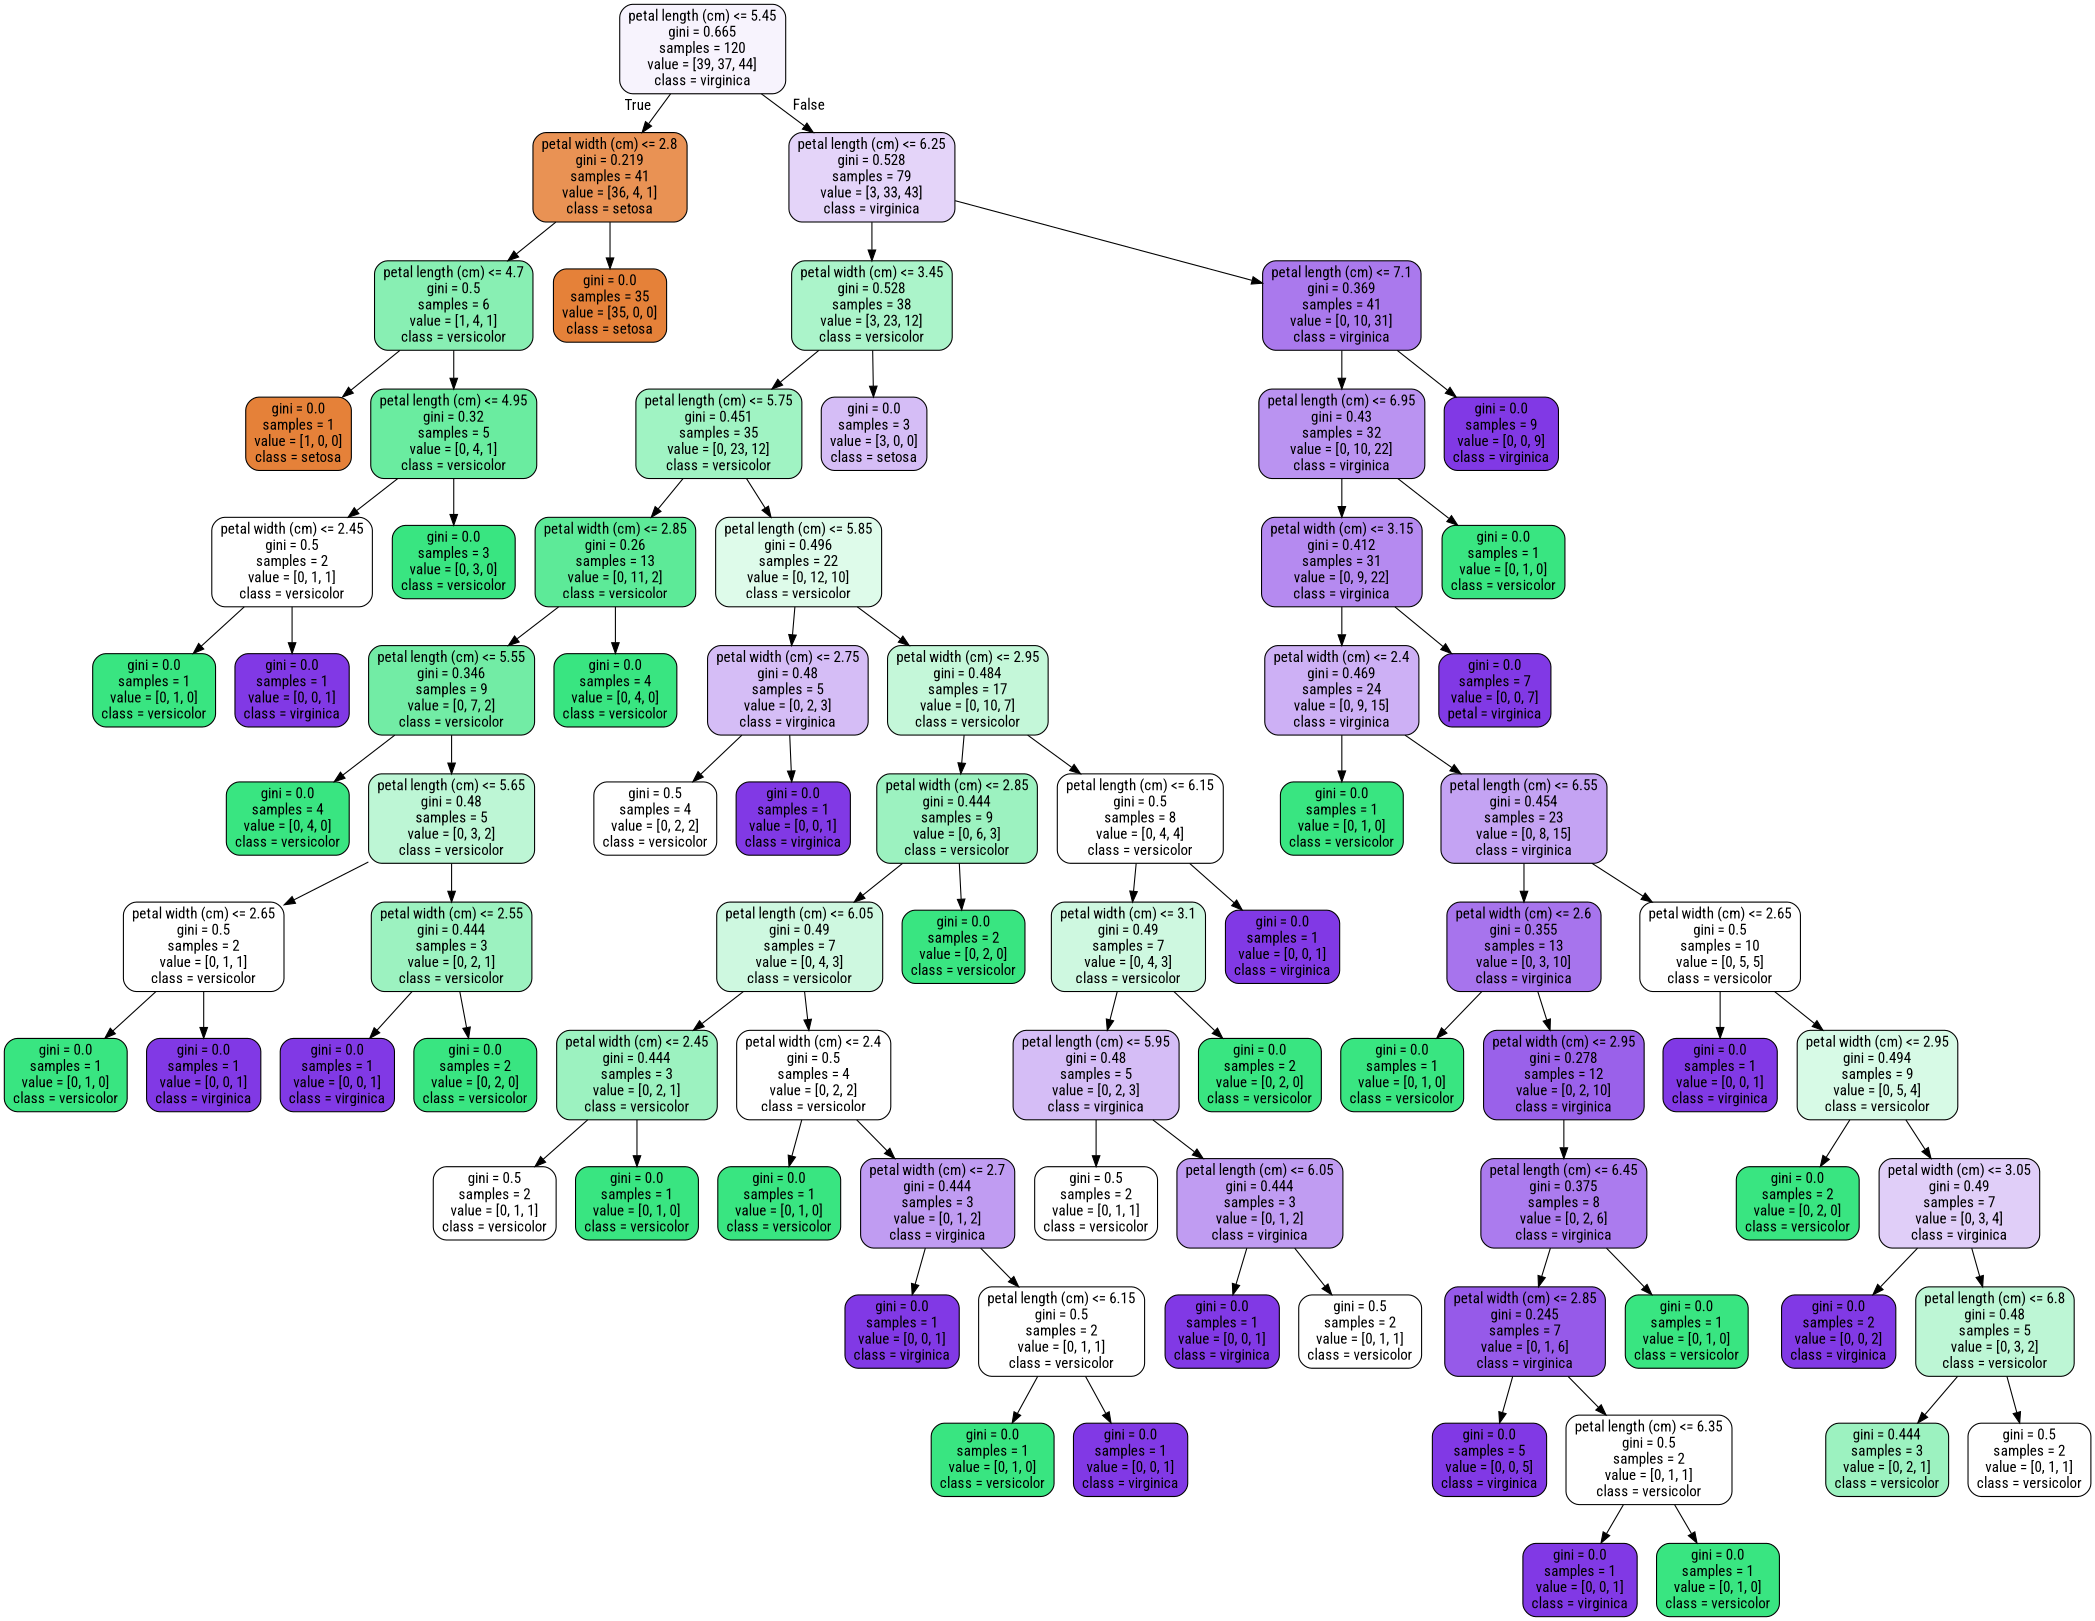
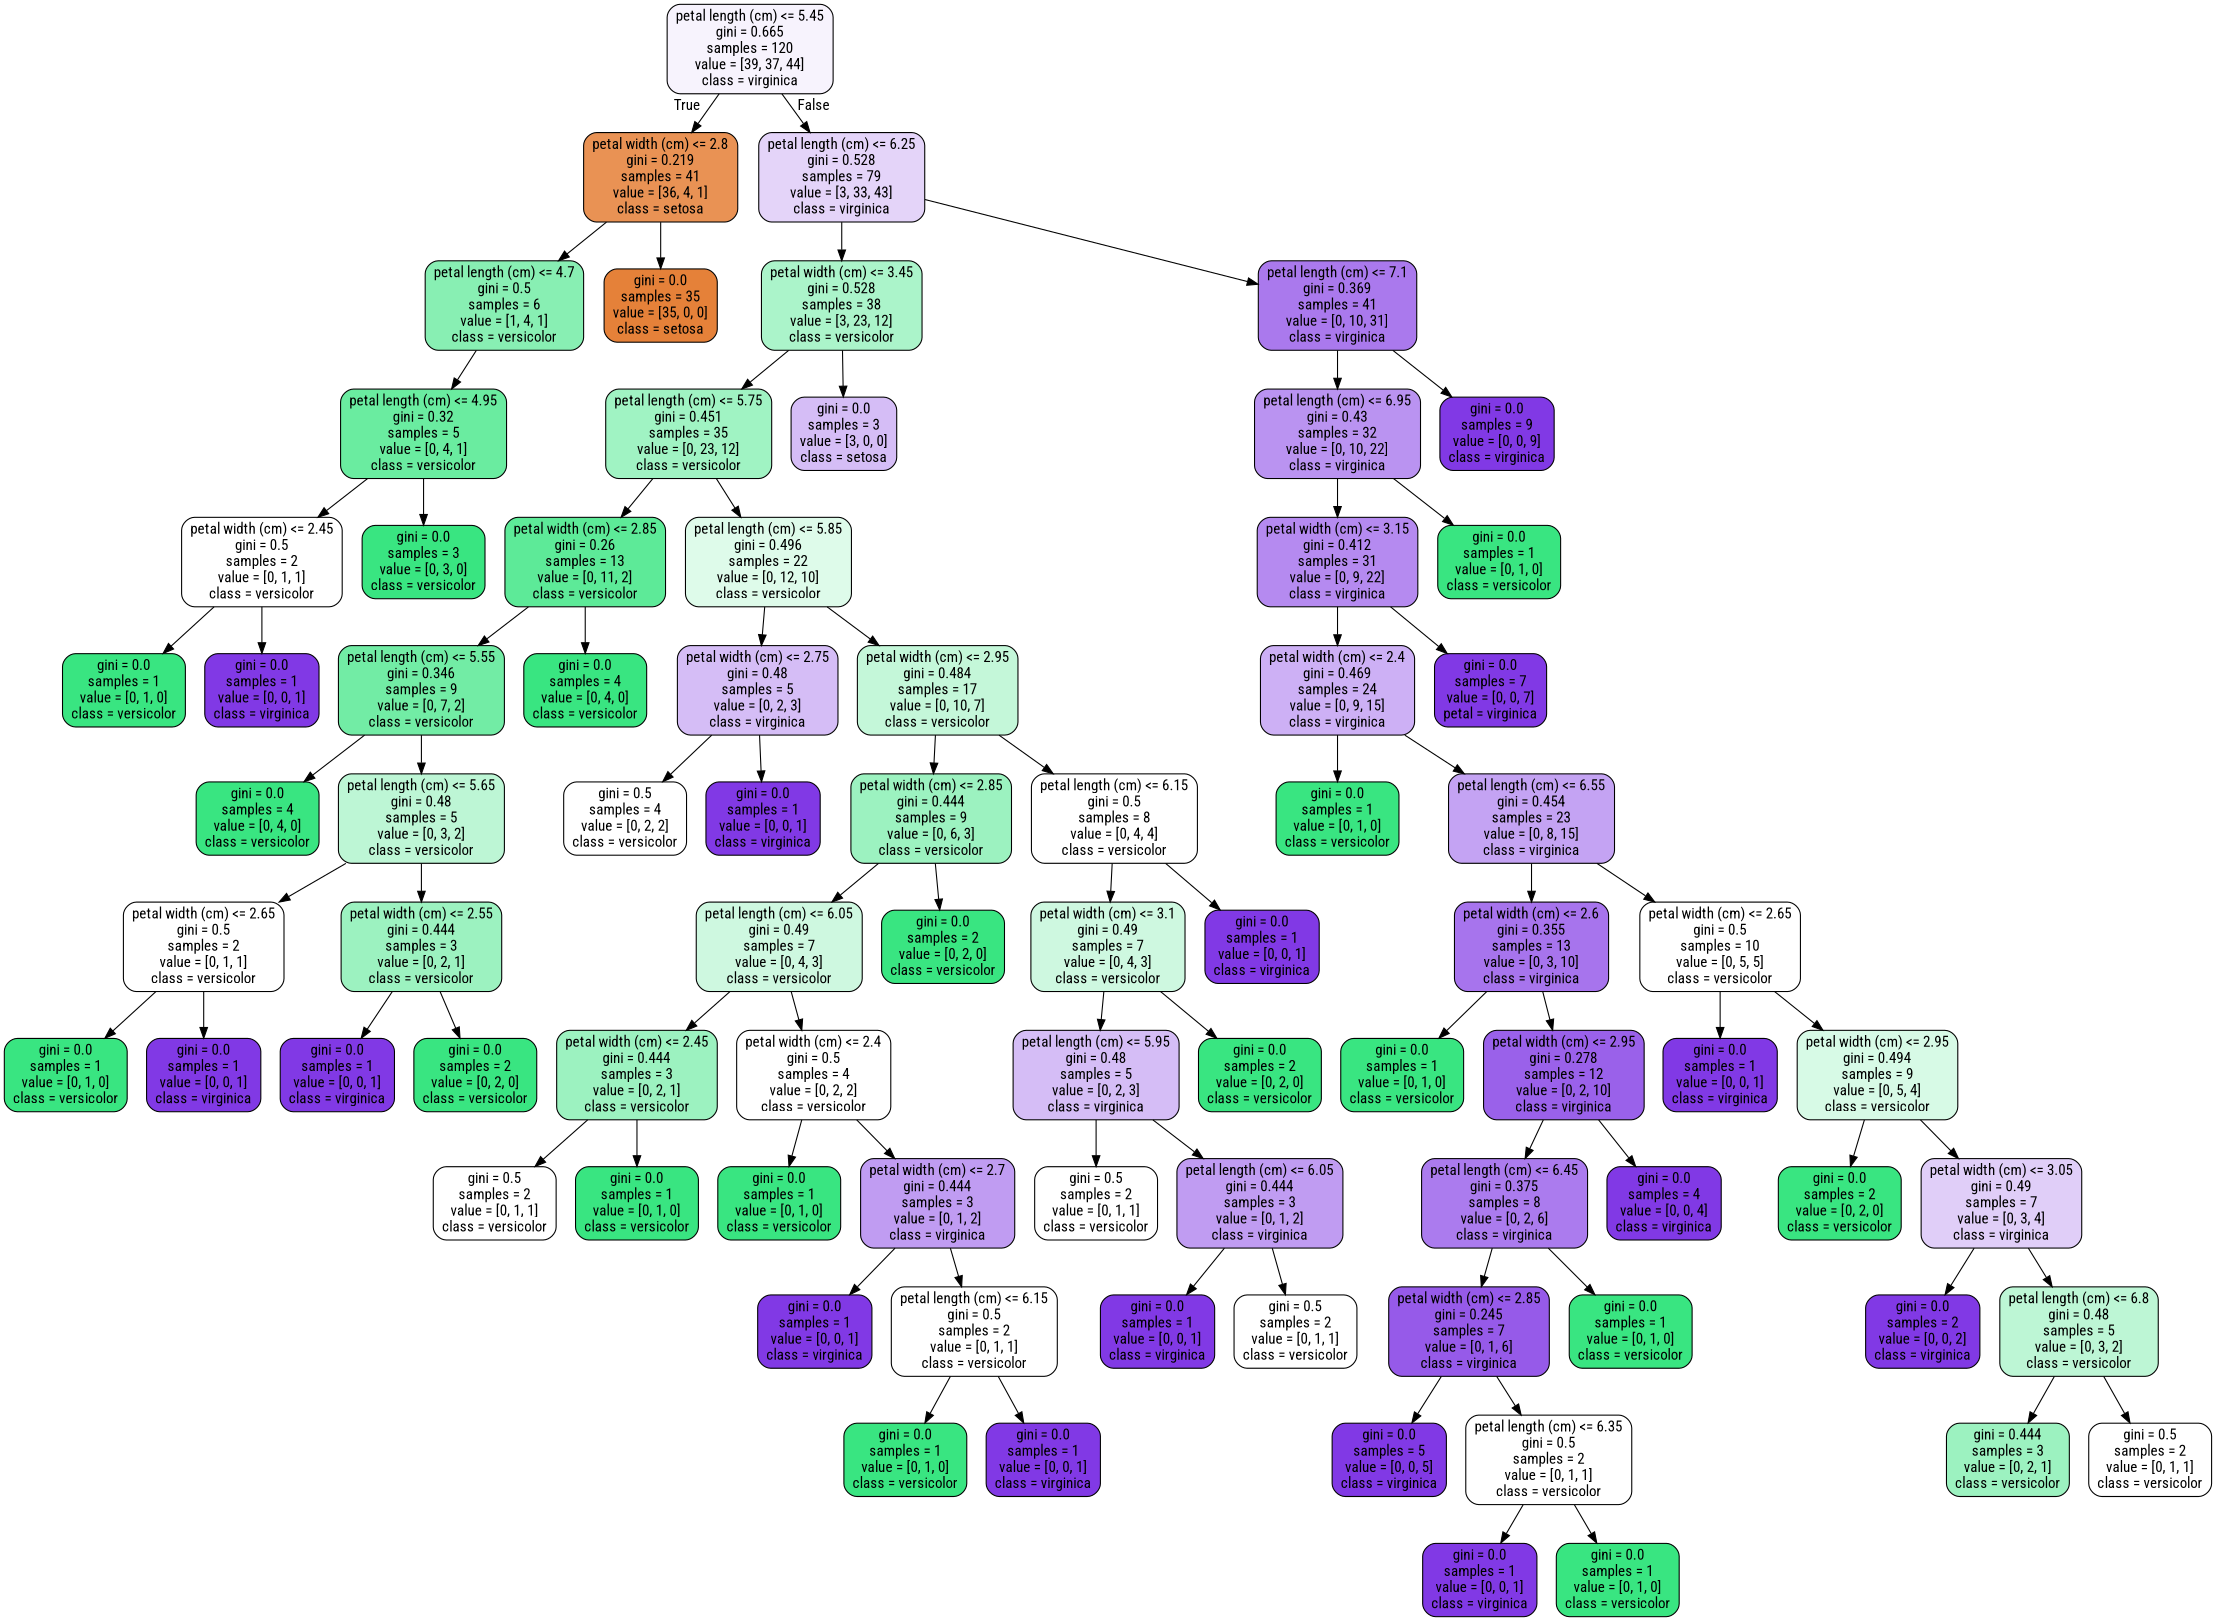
node "gini = 0.0 samples = 1 value = [1, 0, 0] class = setosa": removed
node "gini = 0.0 samples = 4 value = [0, 0, 4] class = virginica": added
